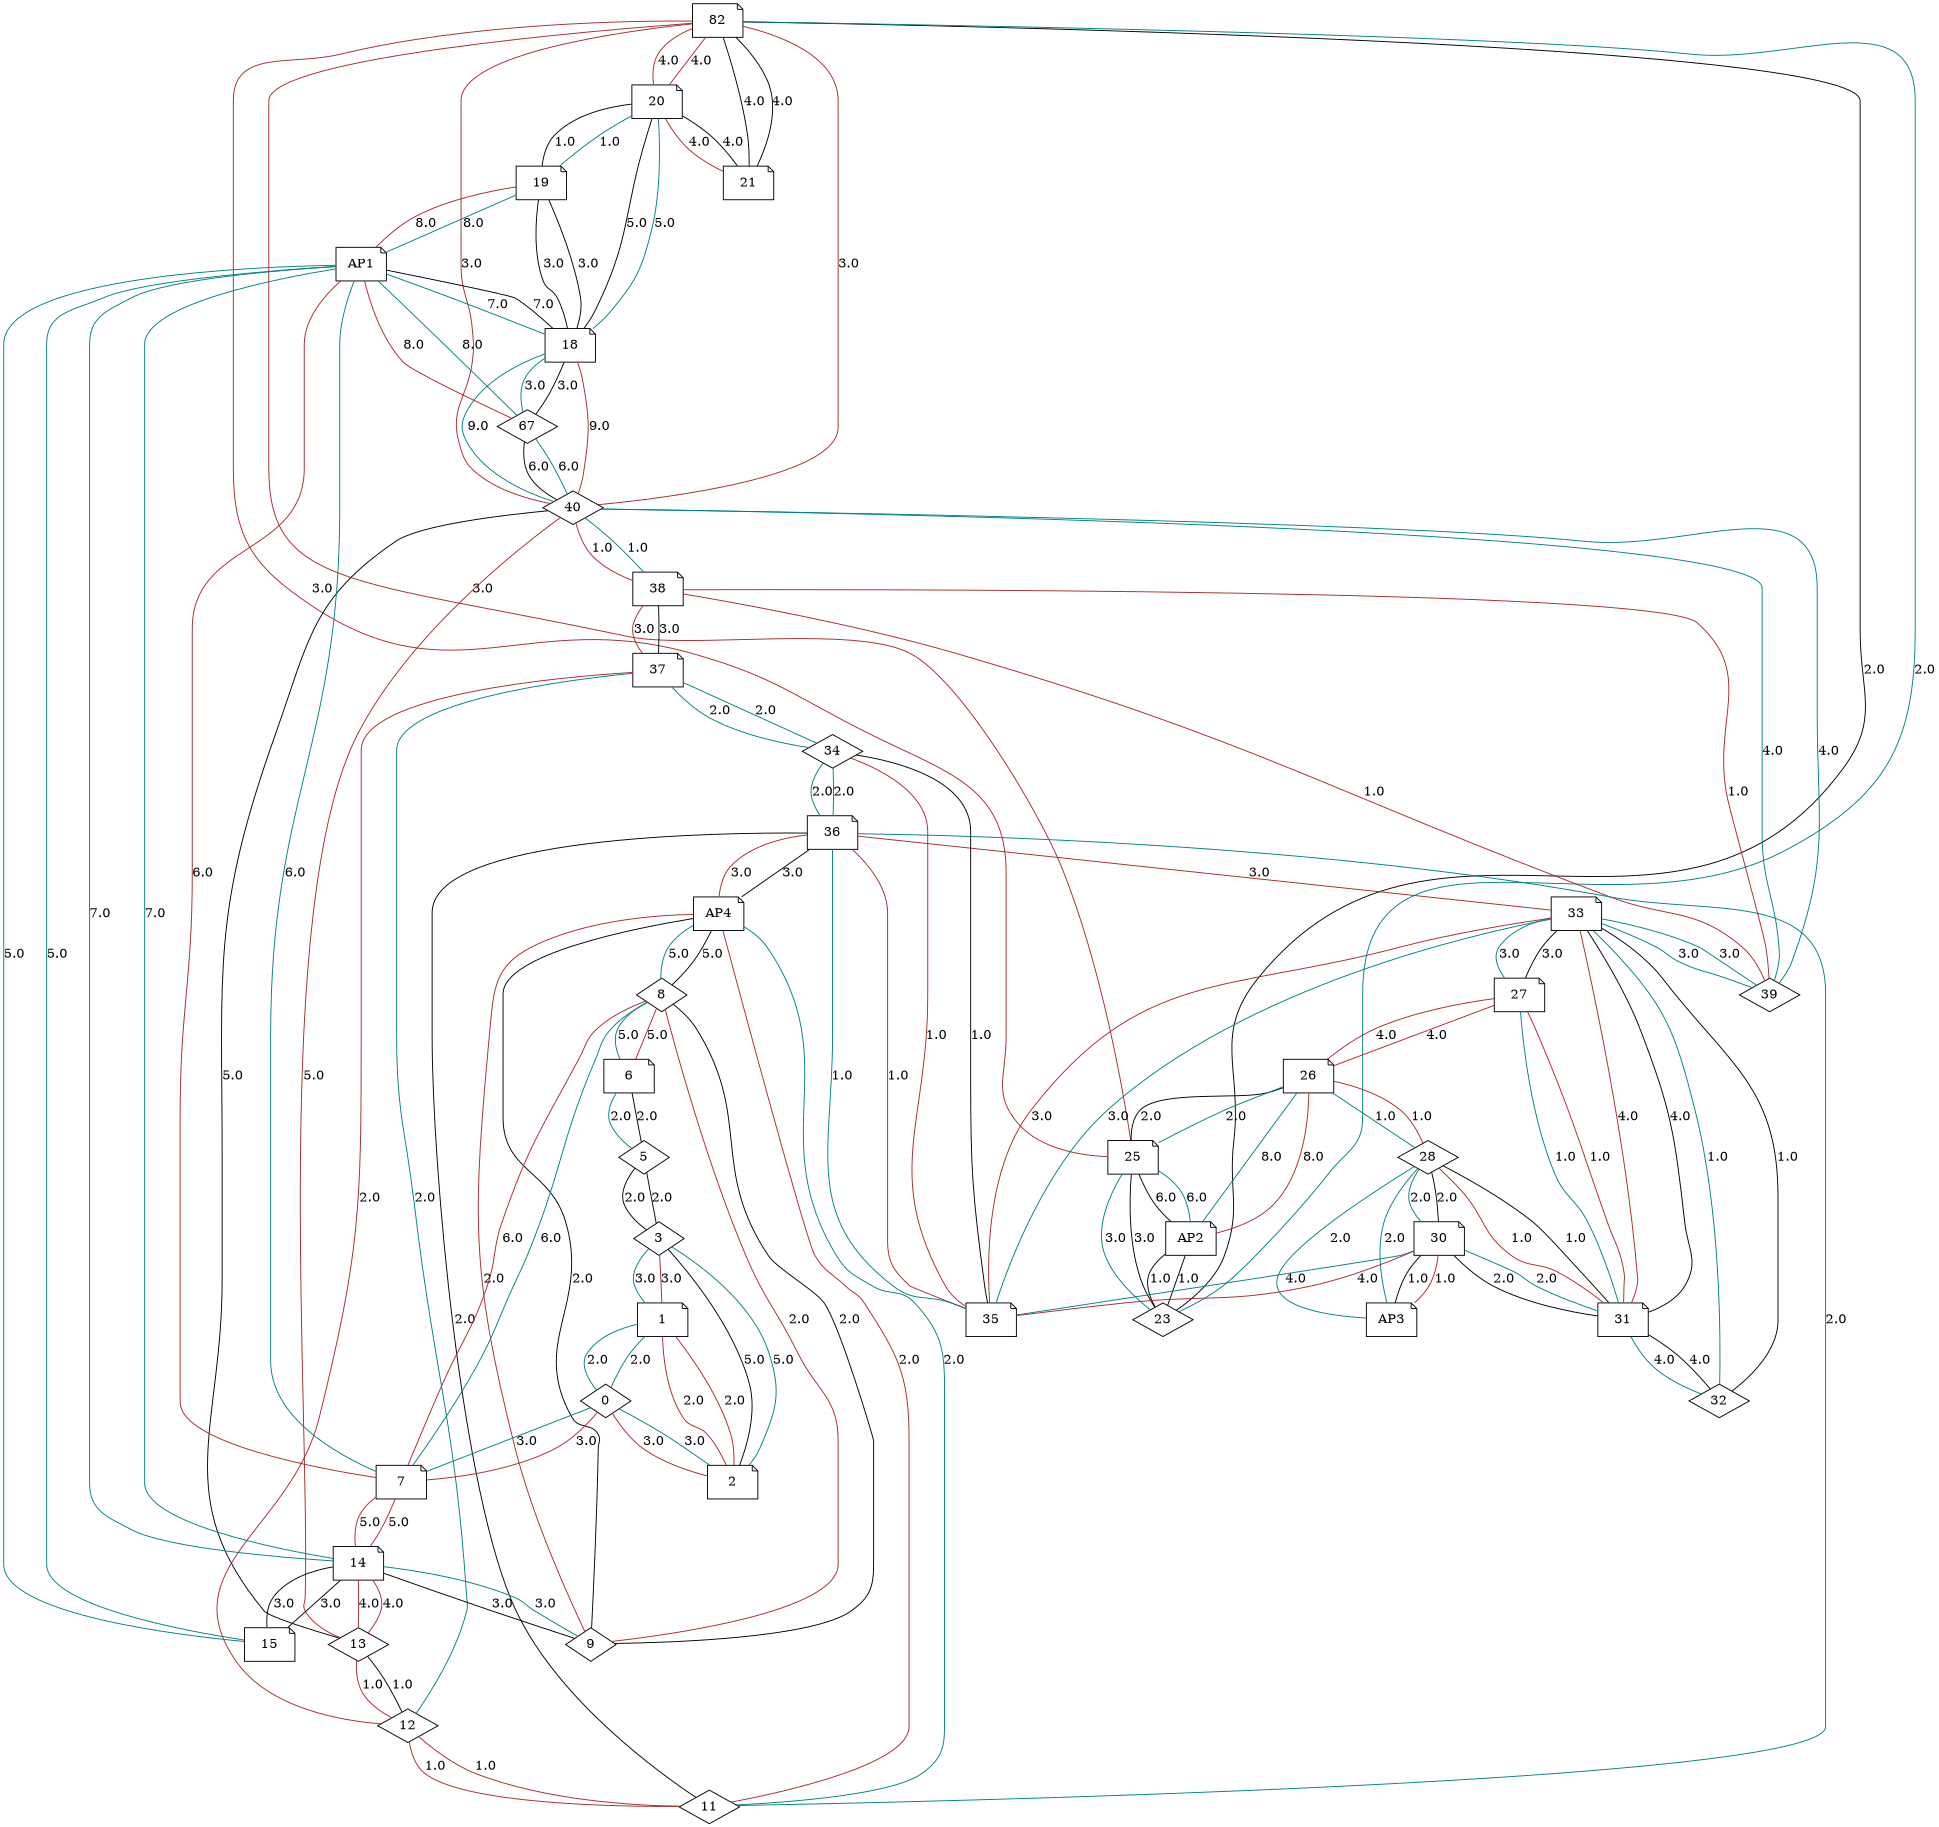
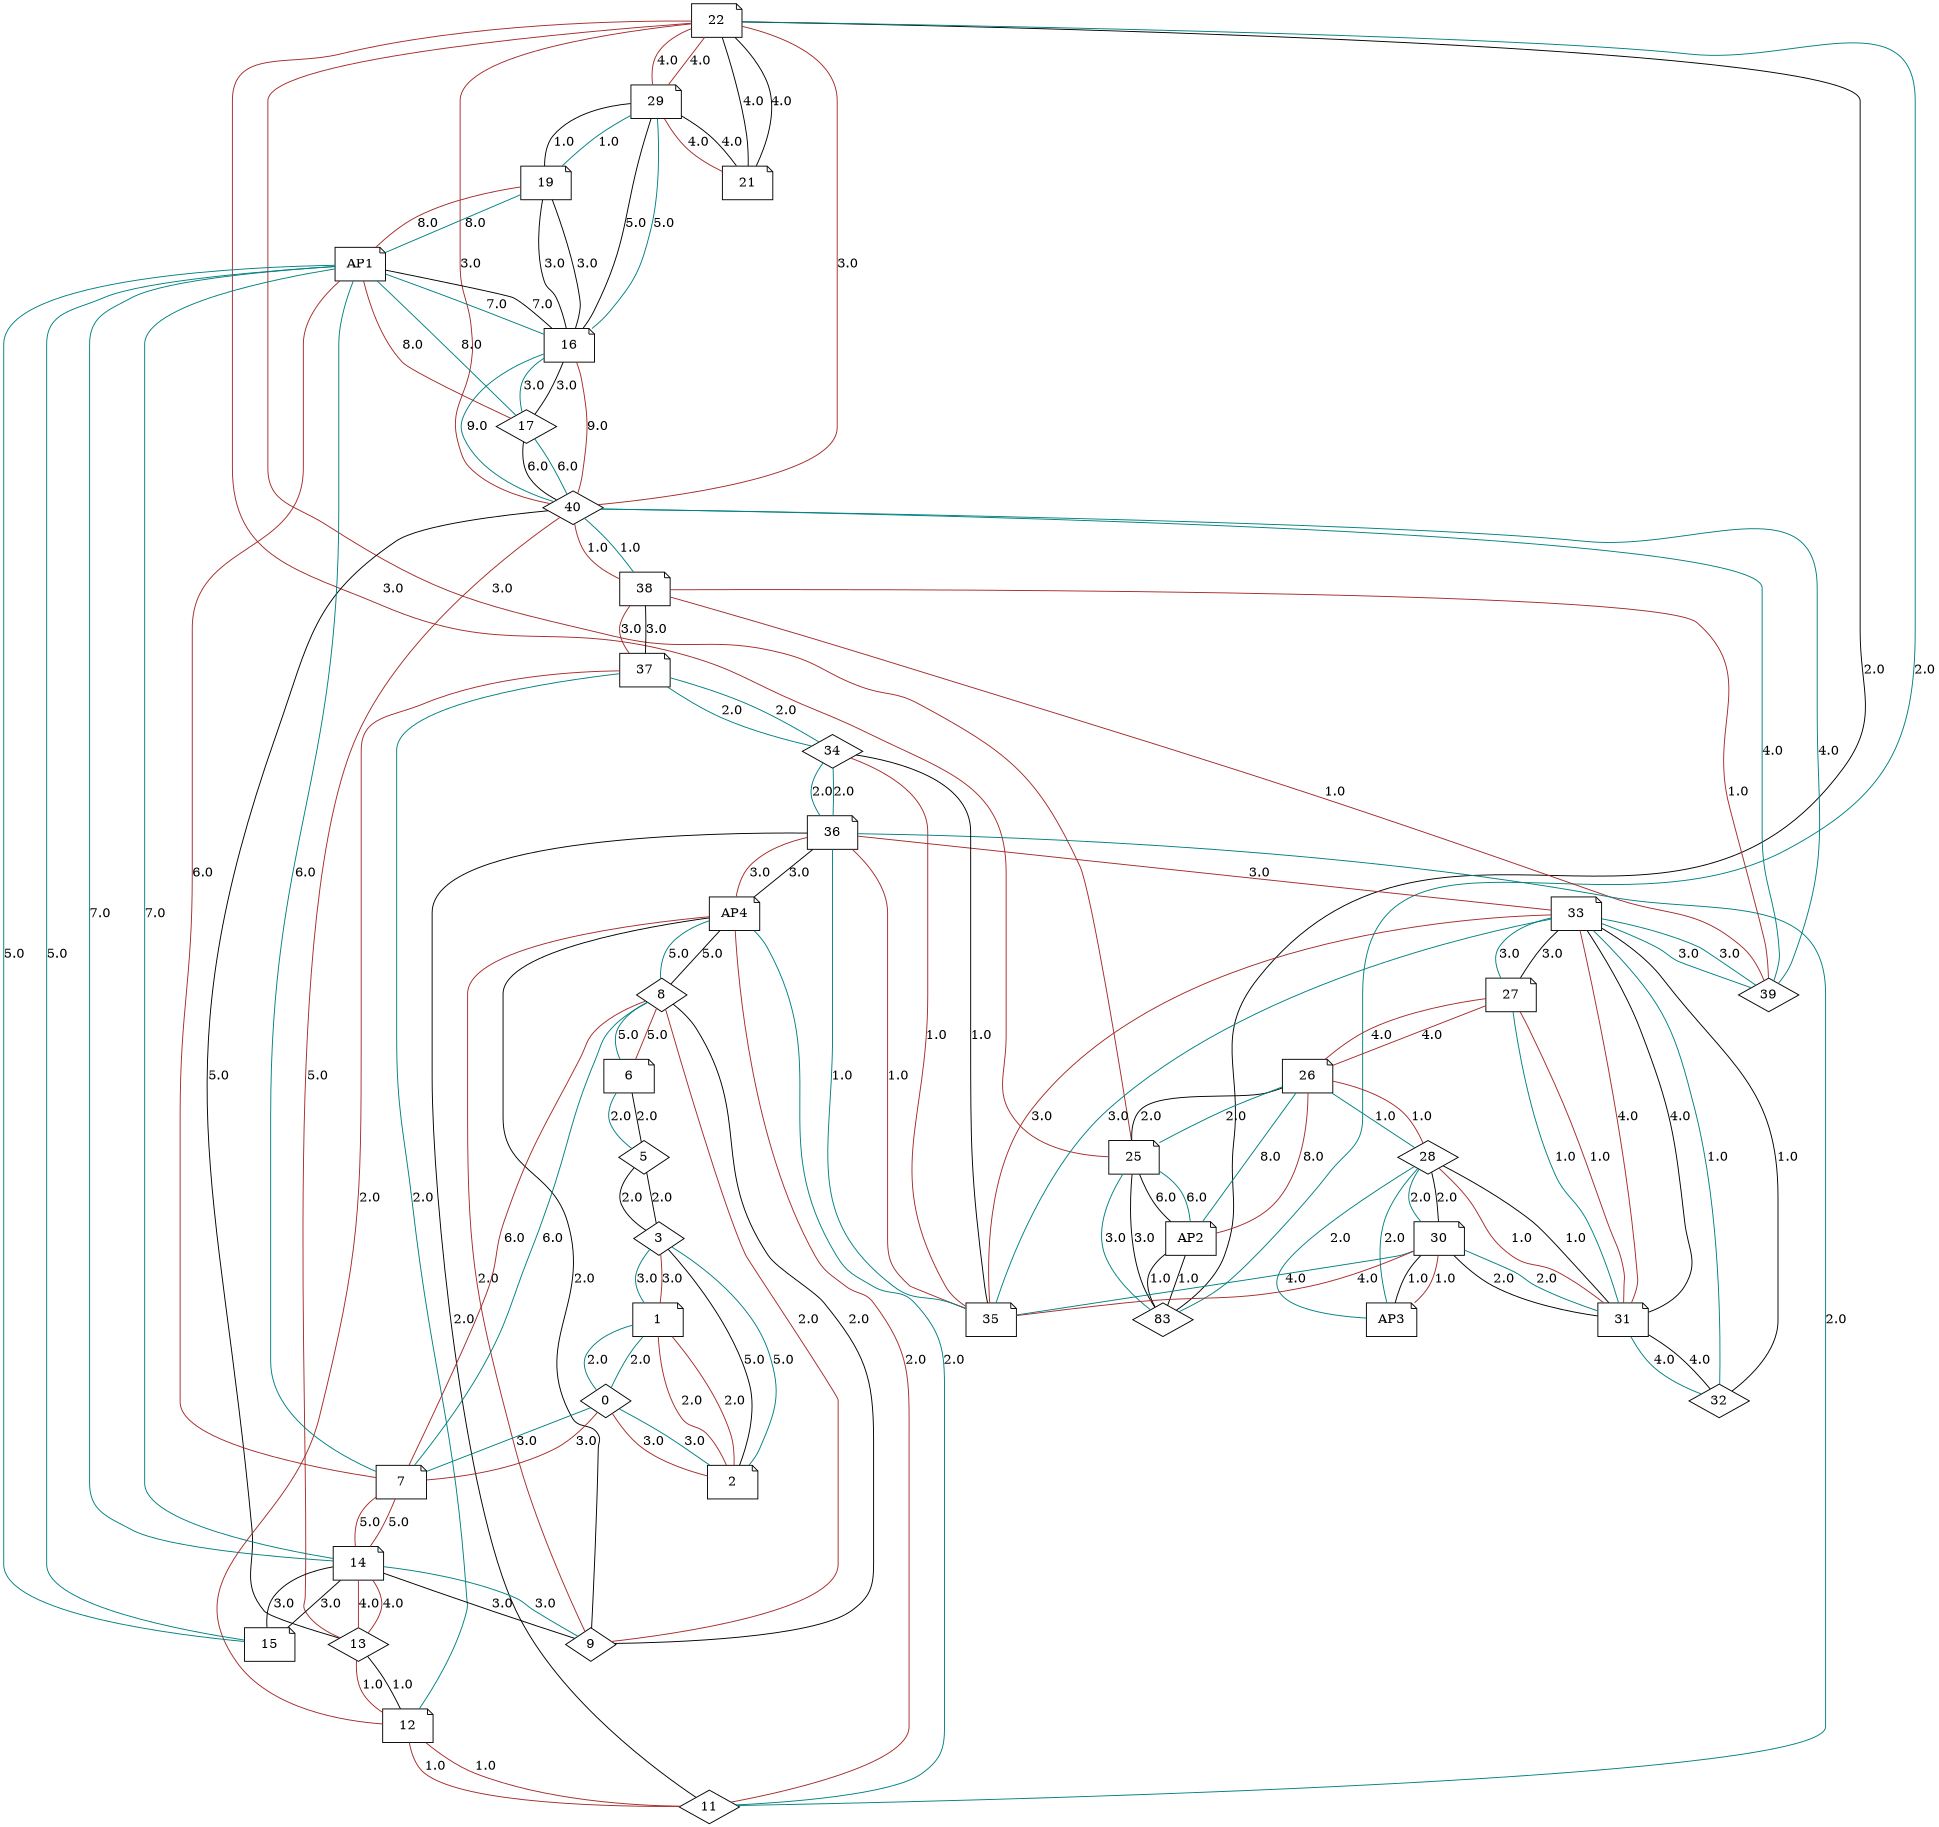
node "82": label "82" -> "22"
node "20": label "20" -> "29"
node "18": label "18" -> "16"
node "67": label "67" -> "17"
node "23": label "23" -> "83"
node "12": shape diamond -> note
